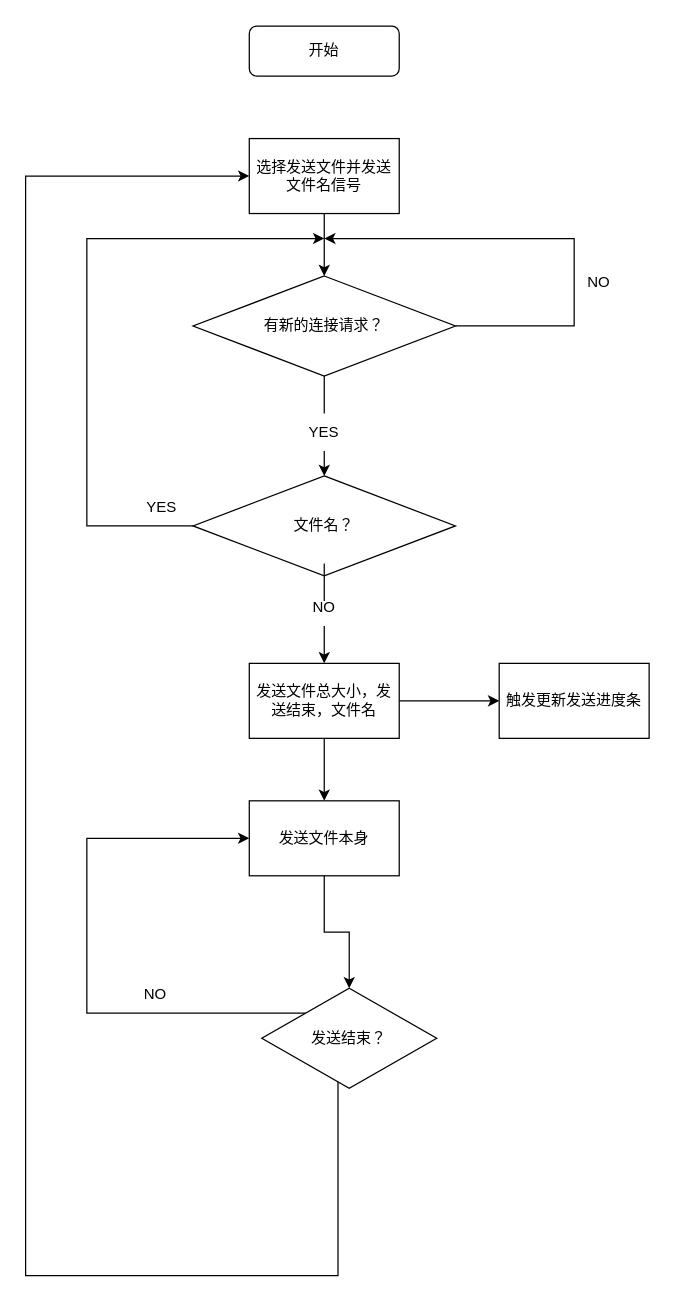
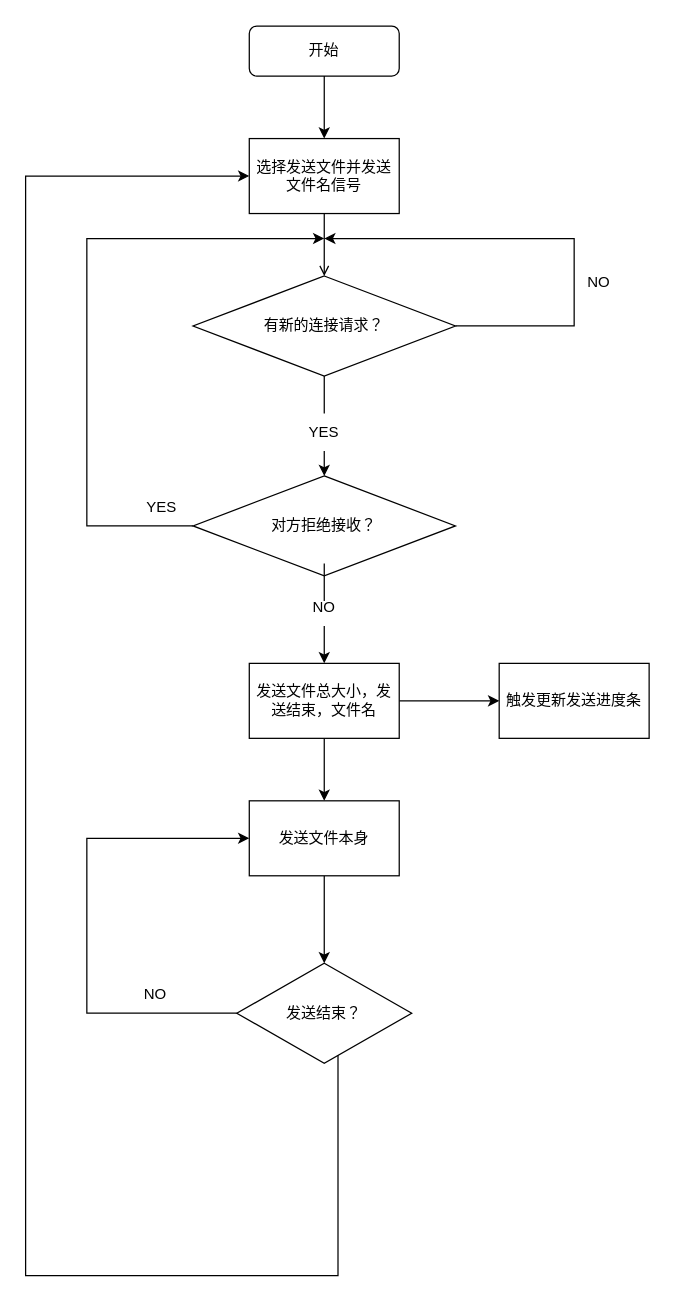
edge "开始" -> "选择发送文件并发送文件名信号": added
edge "选择发送文件并发送文件名信号" -> "有新的连接请求？": arrowhead classic -> open
node "文件名？": label "文件名？" -> "对方拒绝接收？"
node "发送结束？": moved (349, 1038) -> (324, 1013)
